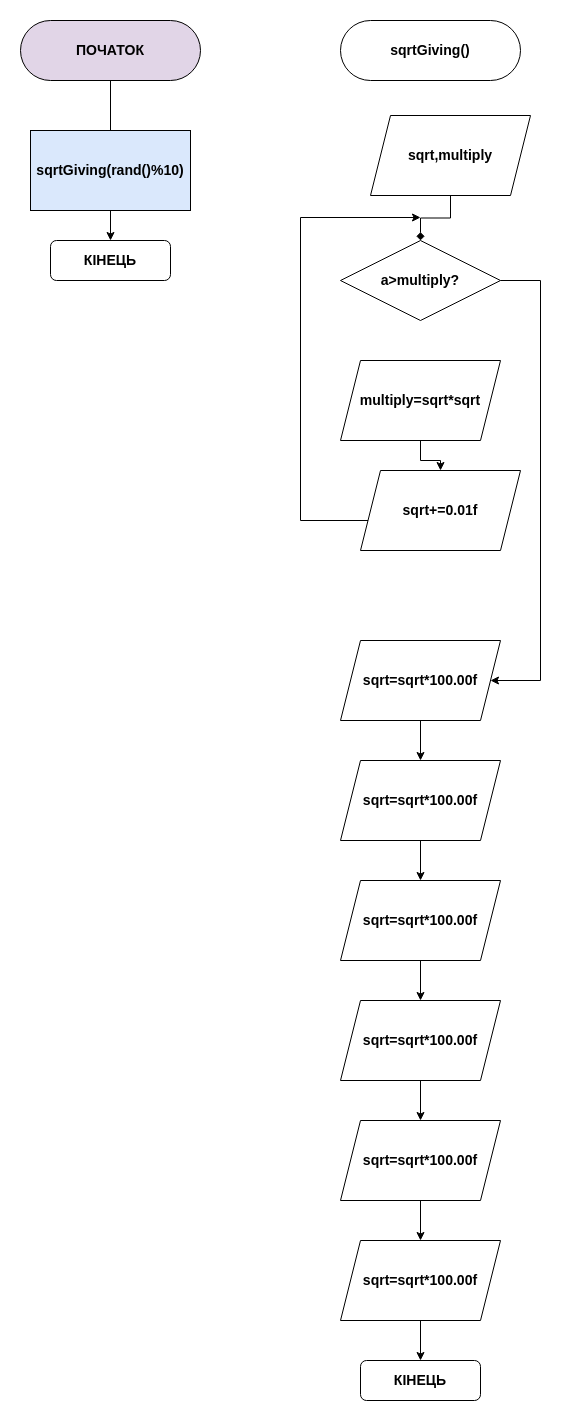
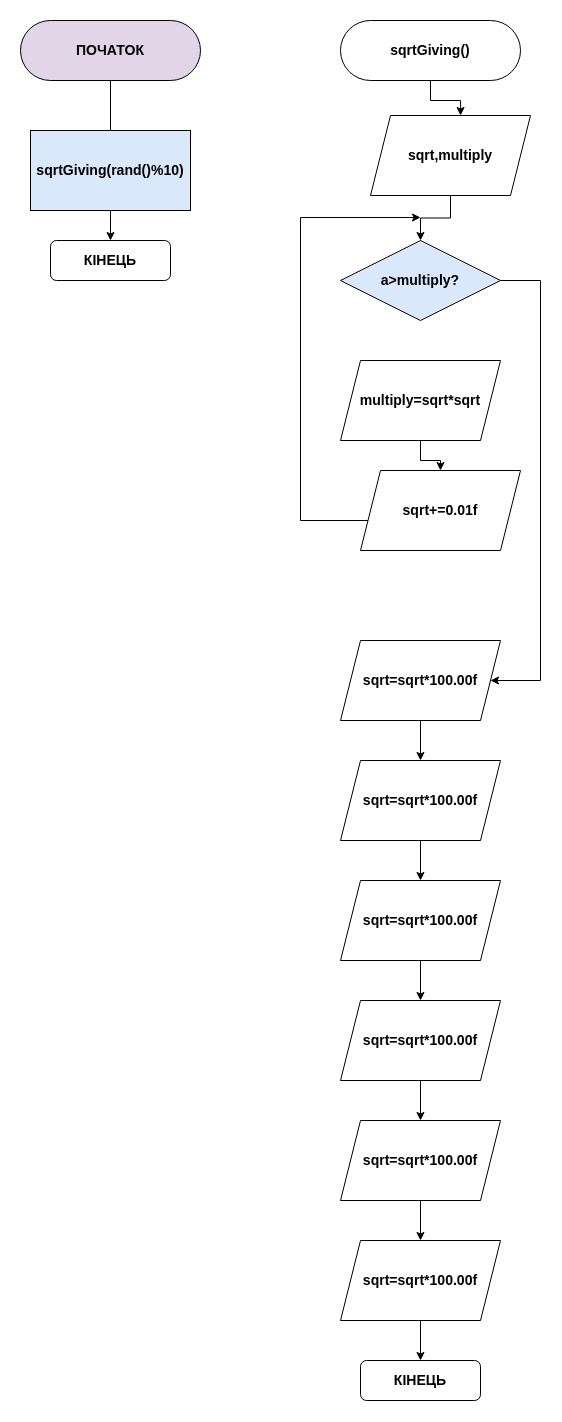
edge "sqrtGiving()" -> "sqrt,multiply": added
edge "sqrt,multiply" -> "a>multiply?": arrowhead diamond -> classic
node "a>multiply?": fillcolor #ffffff -> #dae8fc
